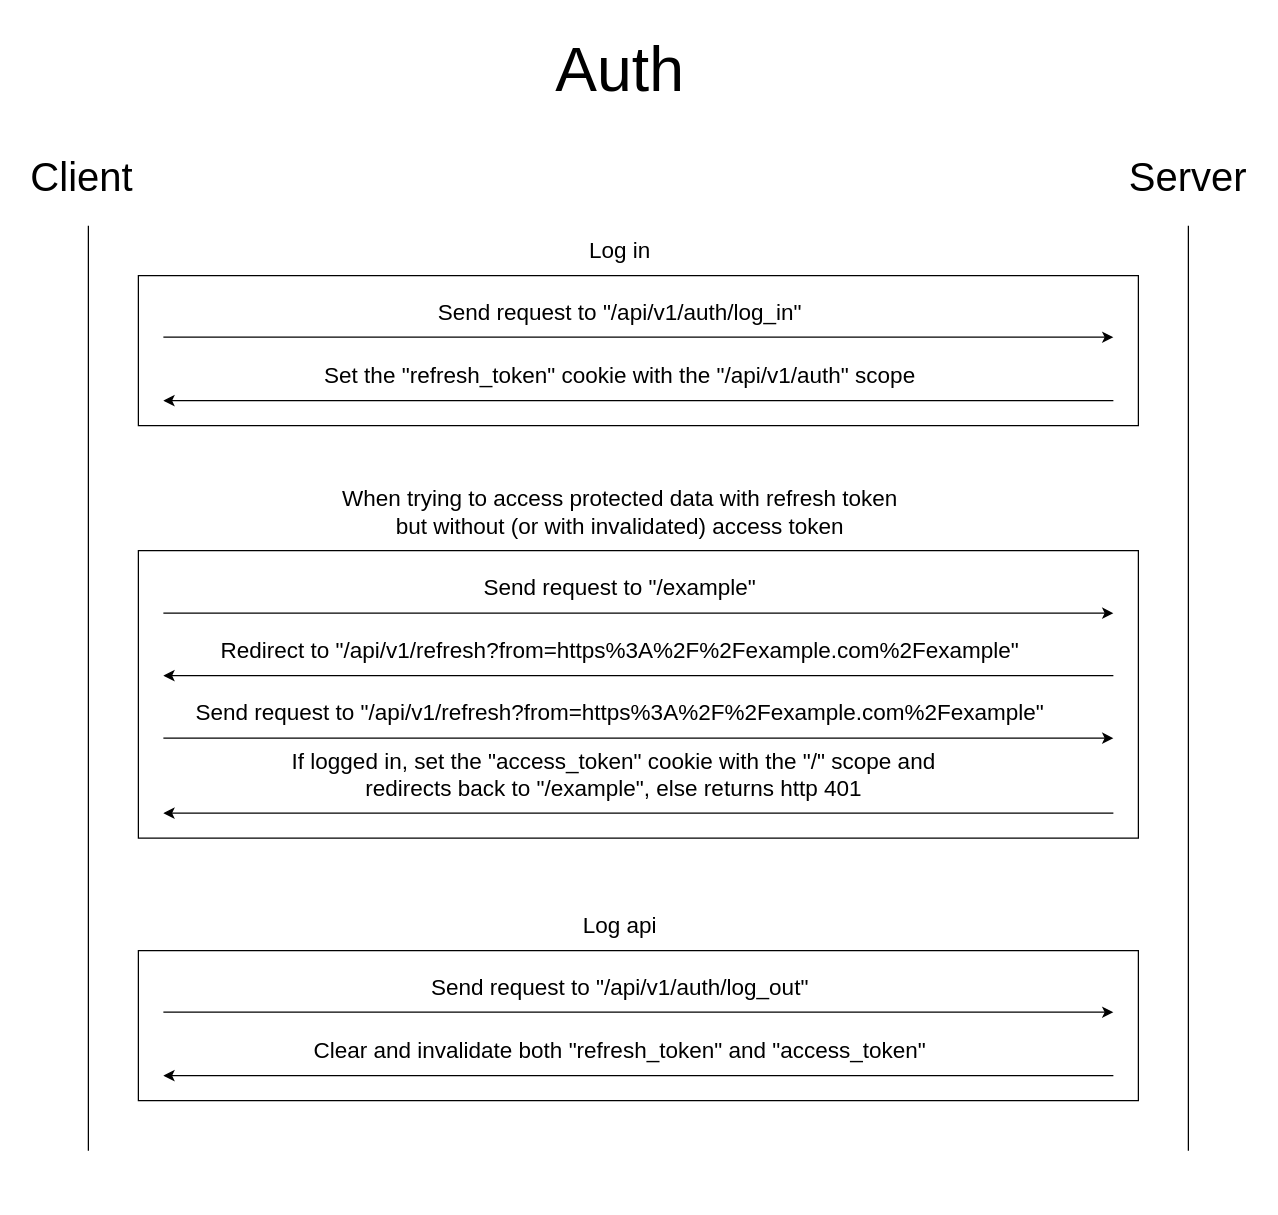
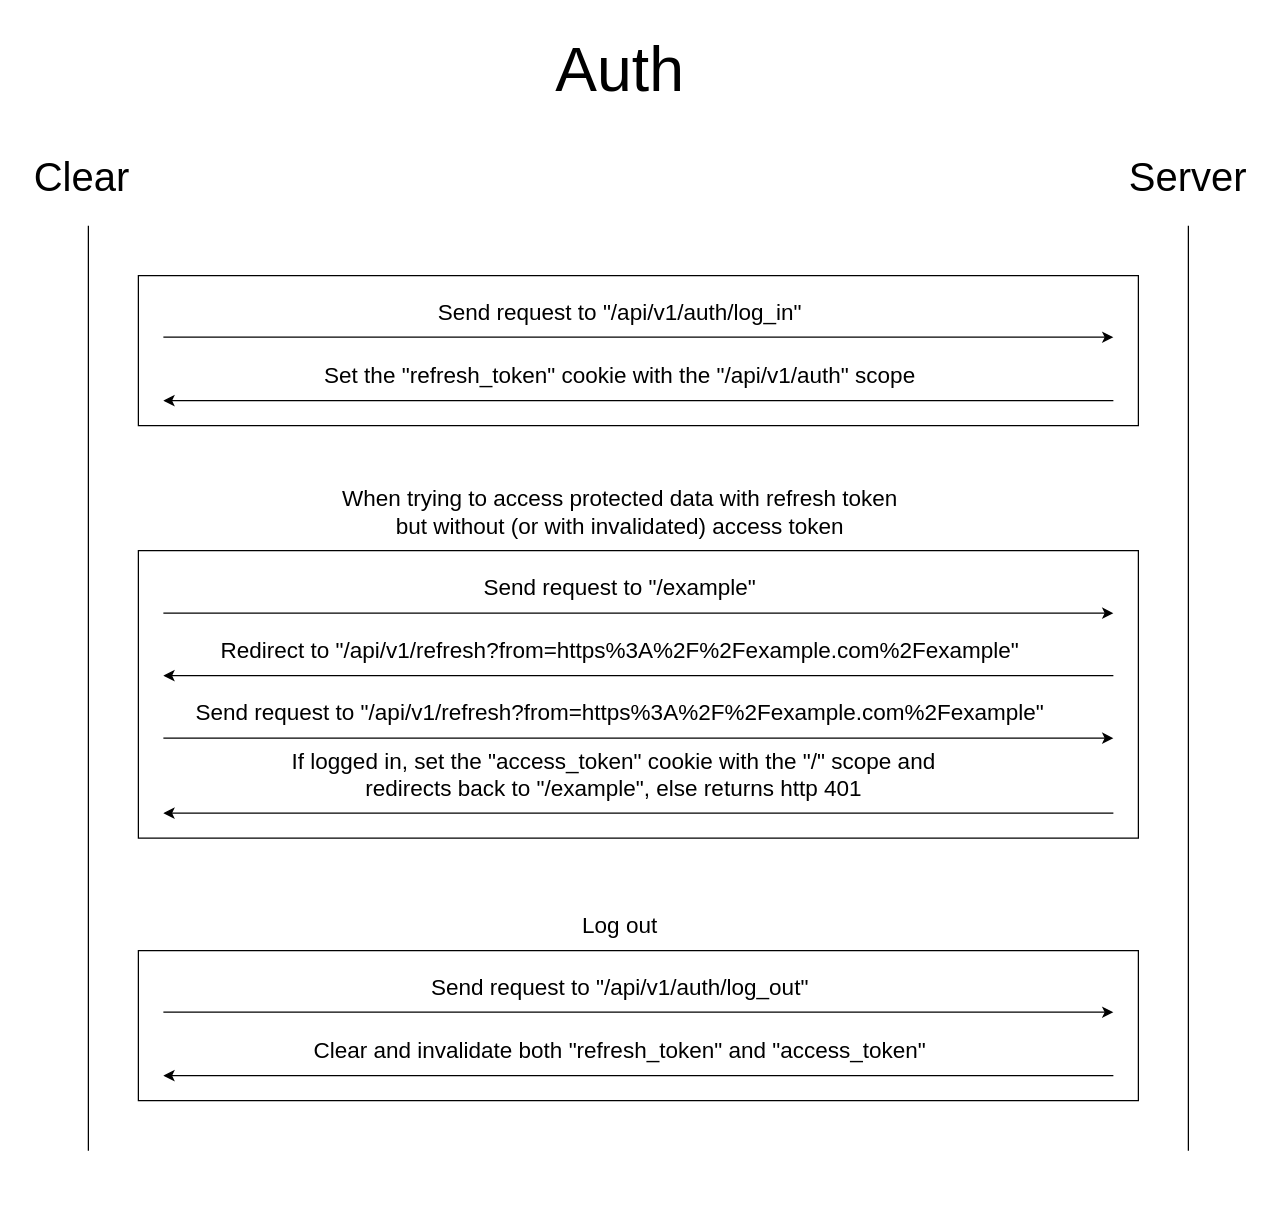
node "Client": label "Client" -> "Clear"
node "Log in": removed
node "Log api": label "Log api" -> "Log out"
